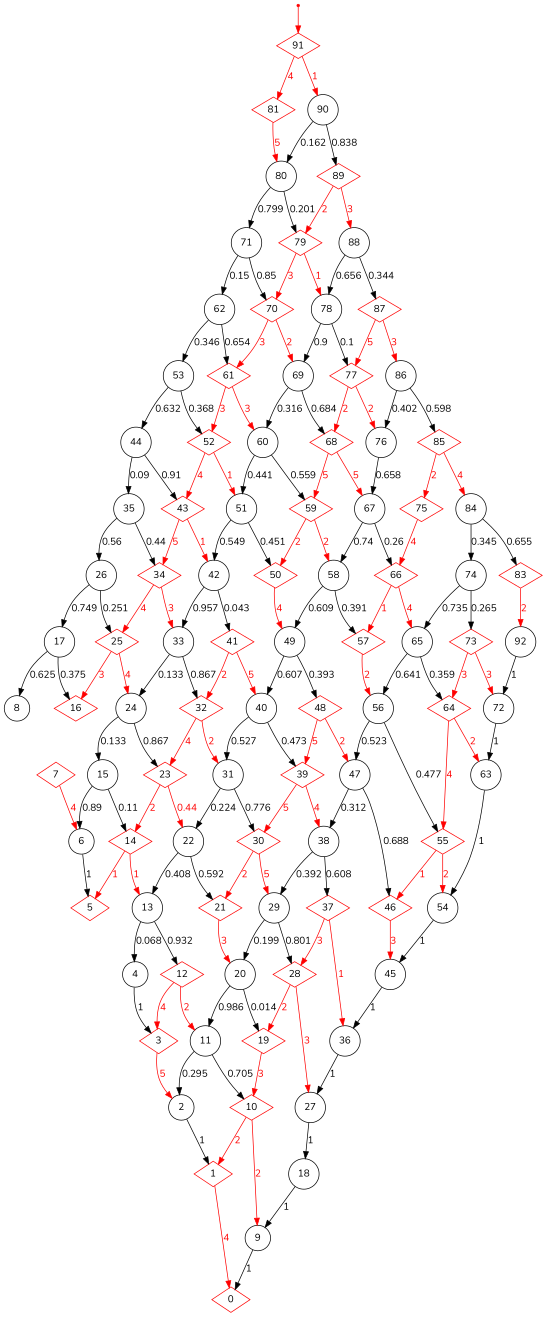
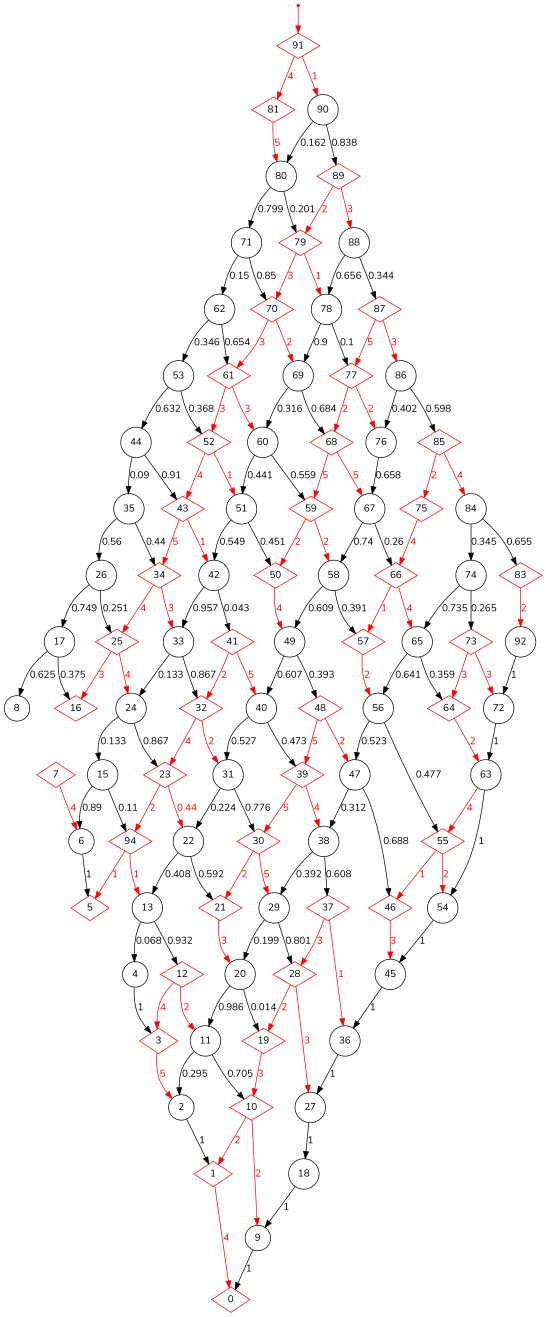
edge "64" -> "55": now "63" -> "55"
node "14": label "14" -> "94"
